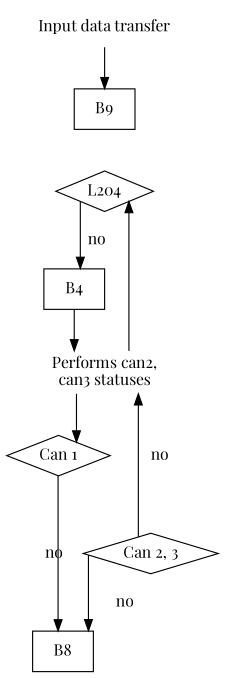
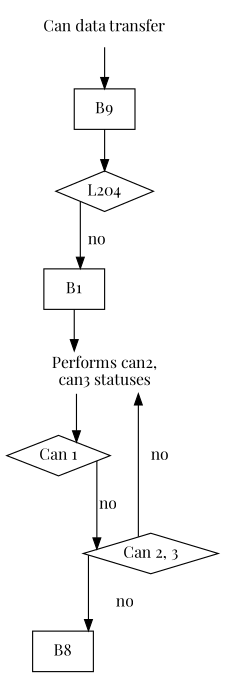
node "Input data transfer": label "Input data transfer" -> "Can data transfer"
edge "Performs can2, can3 statuses" -> "L204": now "B9" -> "L204"
node "B4": label "B4" -> "B1"
edge "Can 1" -> "B8": now "Can 1" -> "Can 2, 3"
